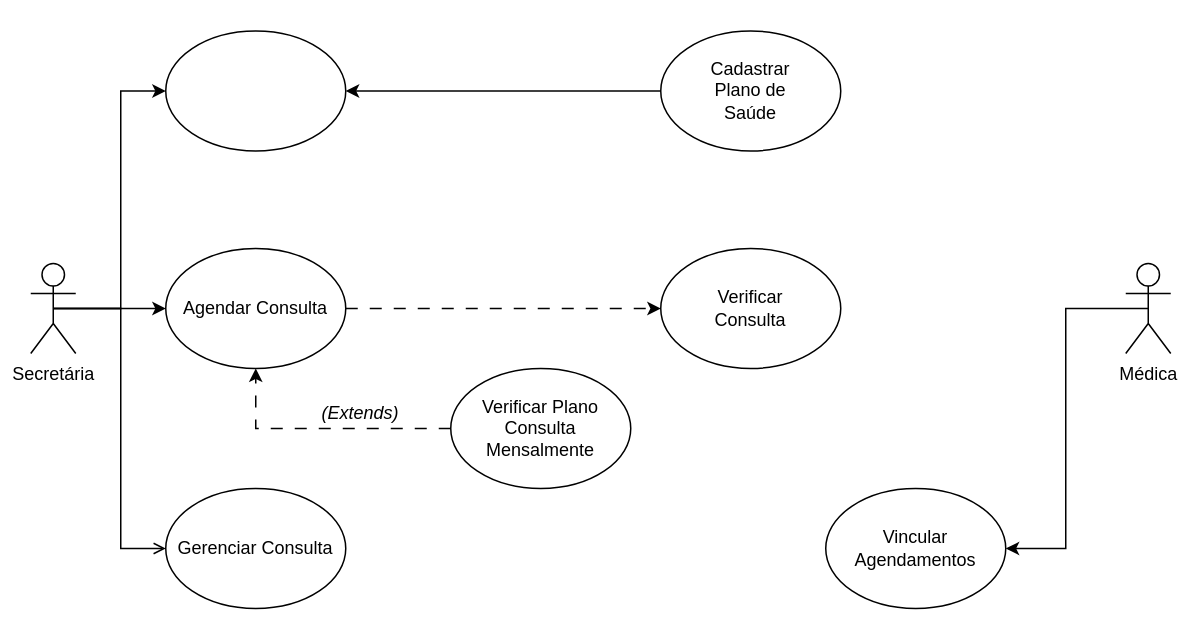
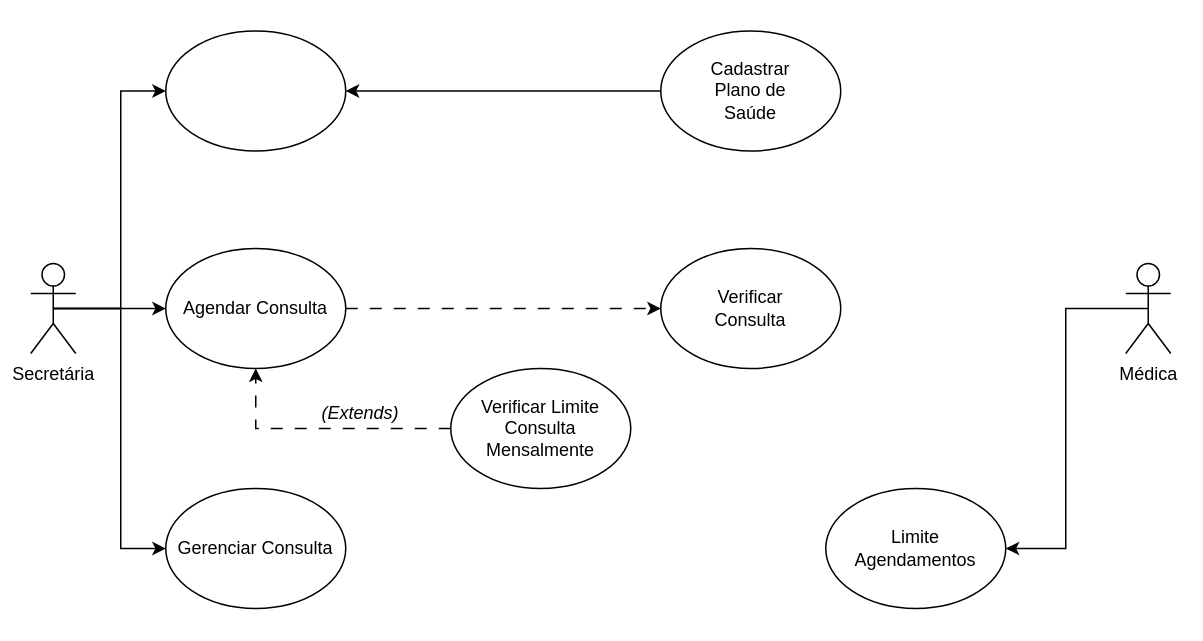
node "Verificar Plano Consulta Mensalmente": label "Verificar Plano Consulta Mensalmente" -> "Verificar Limite Consulta Mensalmente"
edge "Secretária" -> "Gerenciar Consulta": arrowhead open -> classic
node "Vincular Agendamentos": label "Vincular Agendamentos" -> "Limite Agendamentos"
